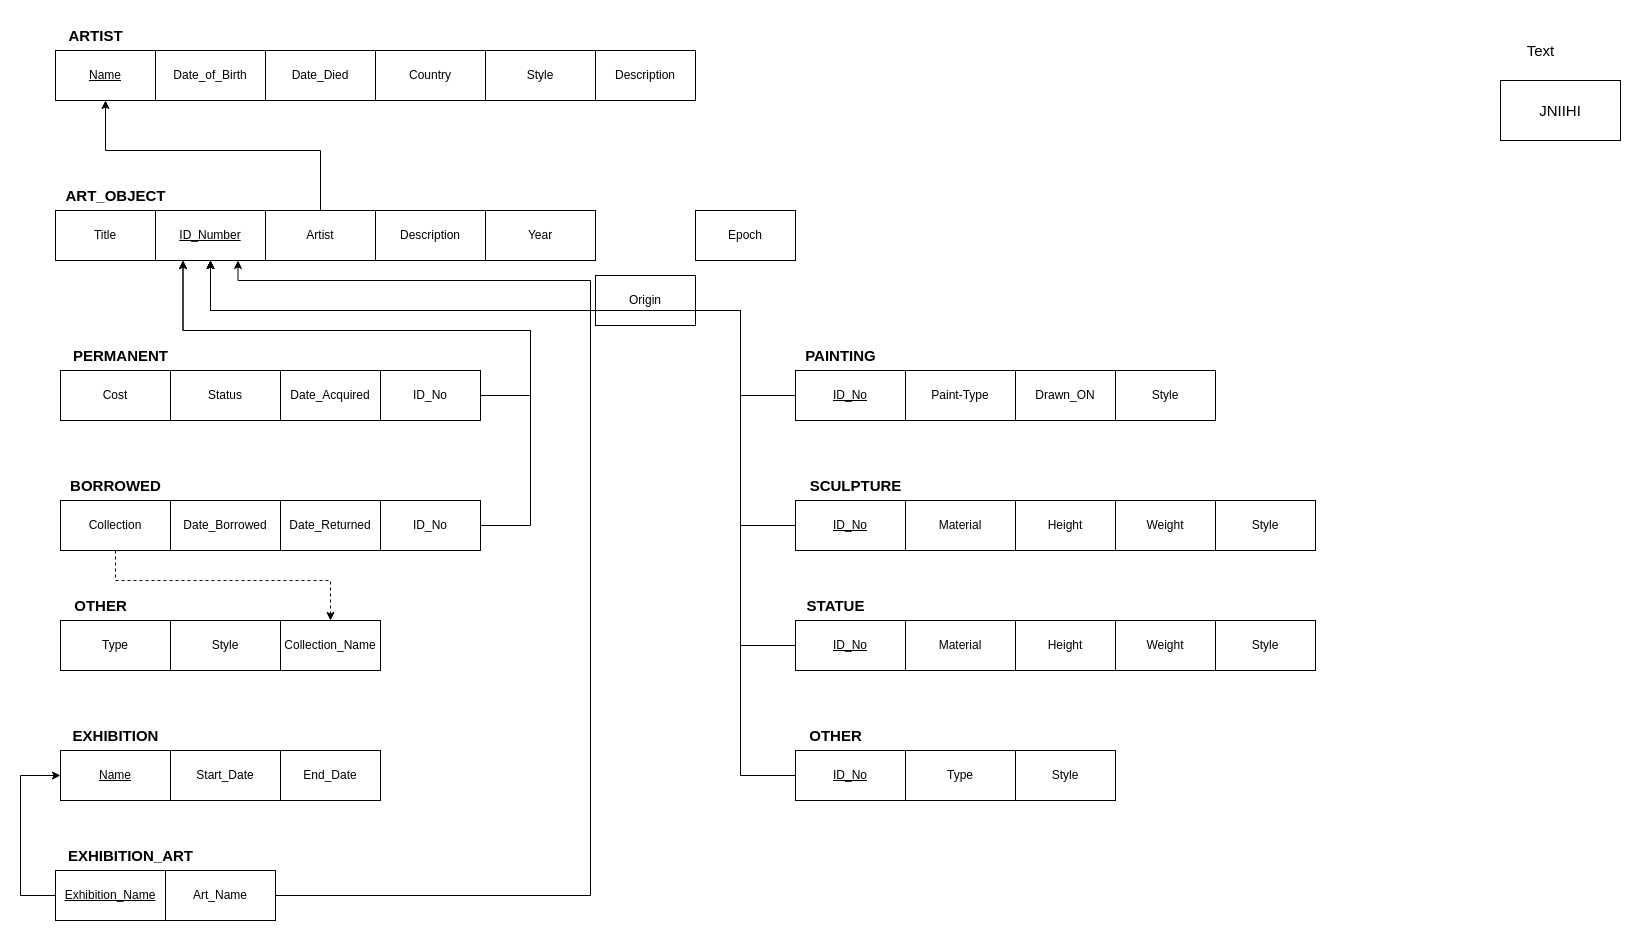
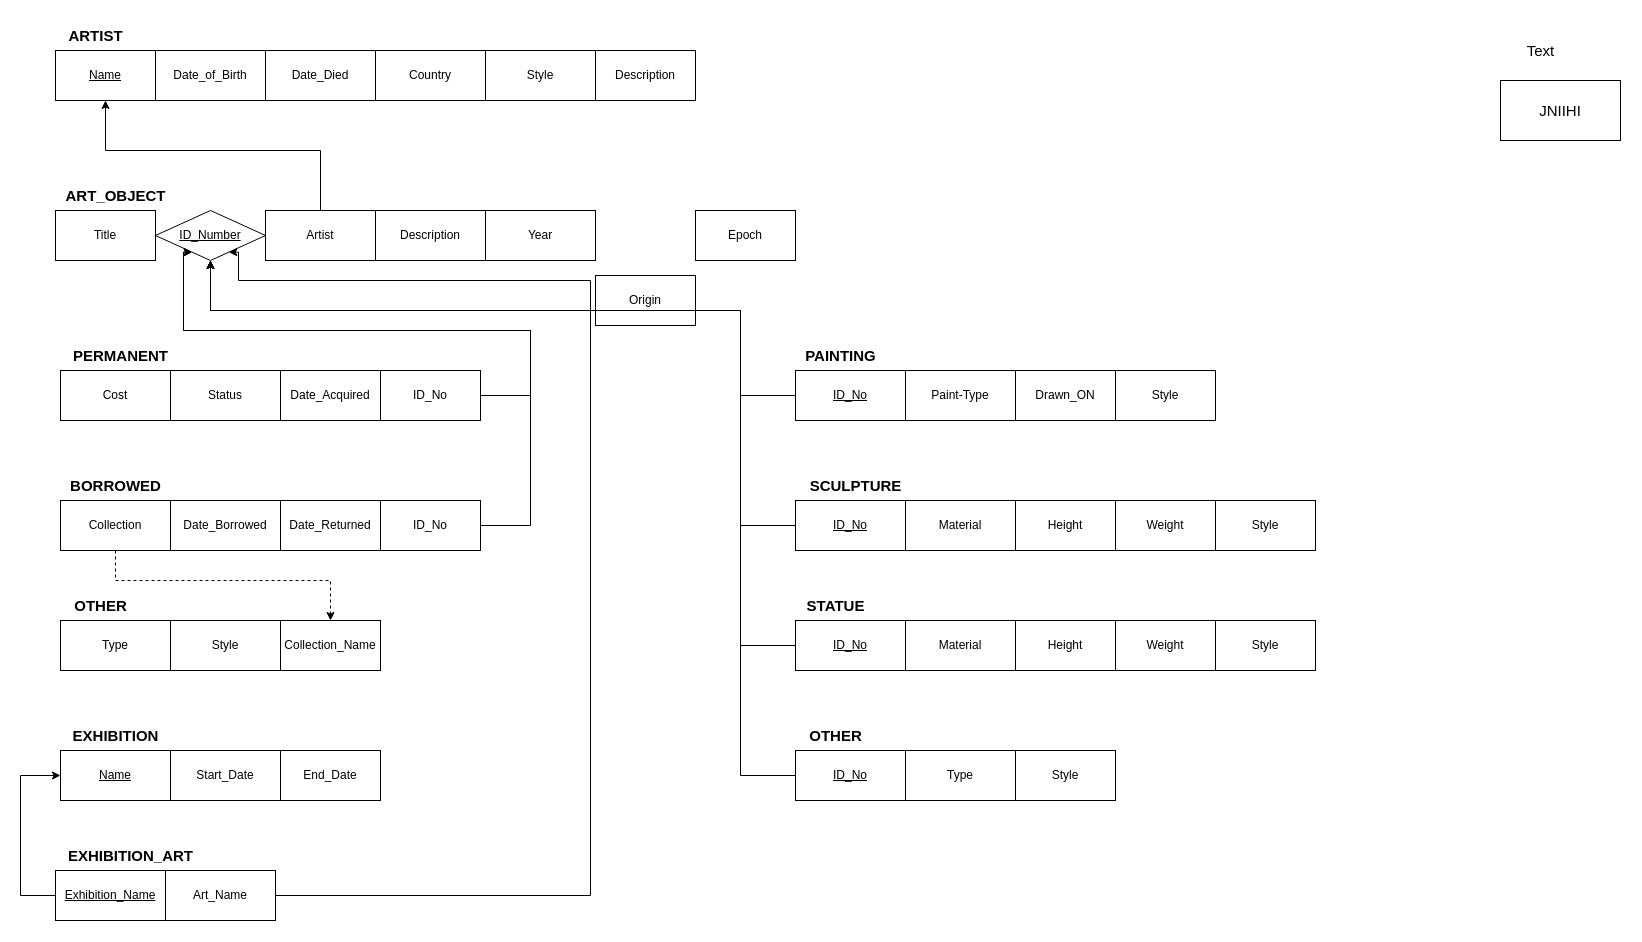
node "ID_Number": shape rectangle -> diamond
